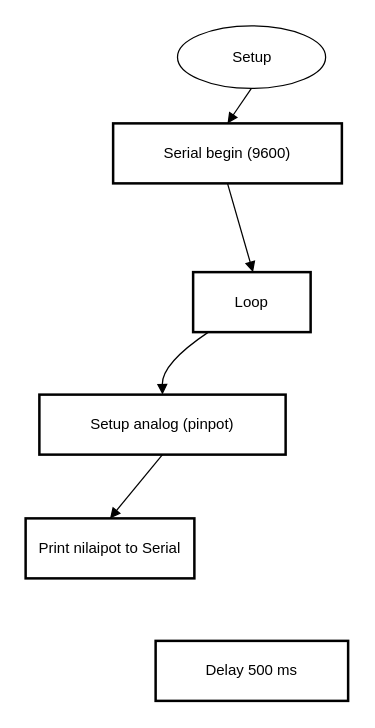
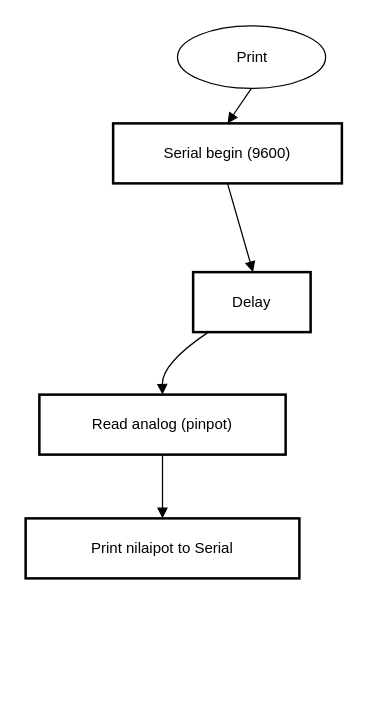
node "Setup": label "Setup" -> "Print"
node "Loop": label "Loop" -> "Delay"
node "Setup analog (pinpot)": label "Setup analog (pinpot)" -> "Read analog (pinpot)"
node "Print nilaipot to Serial": size 169x60 -> 274x60
node "Delay 500 ms": removed
